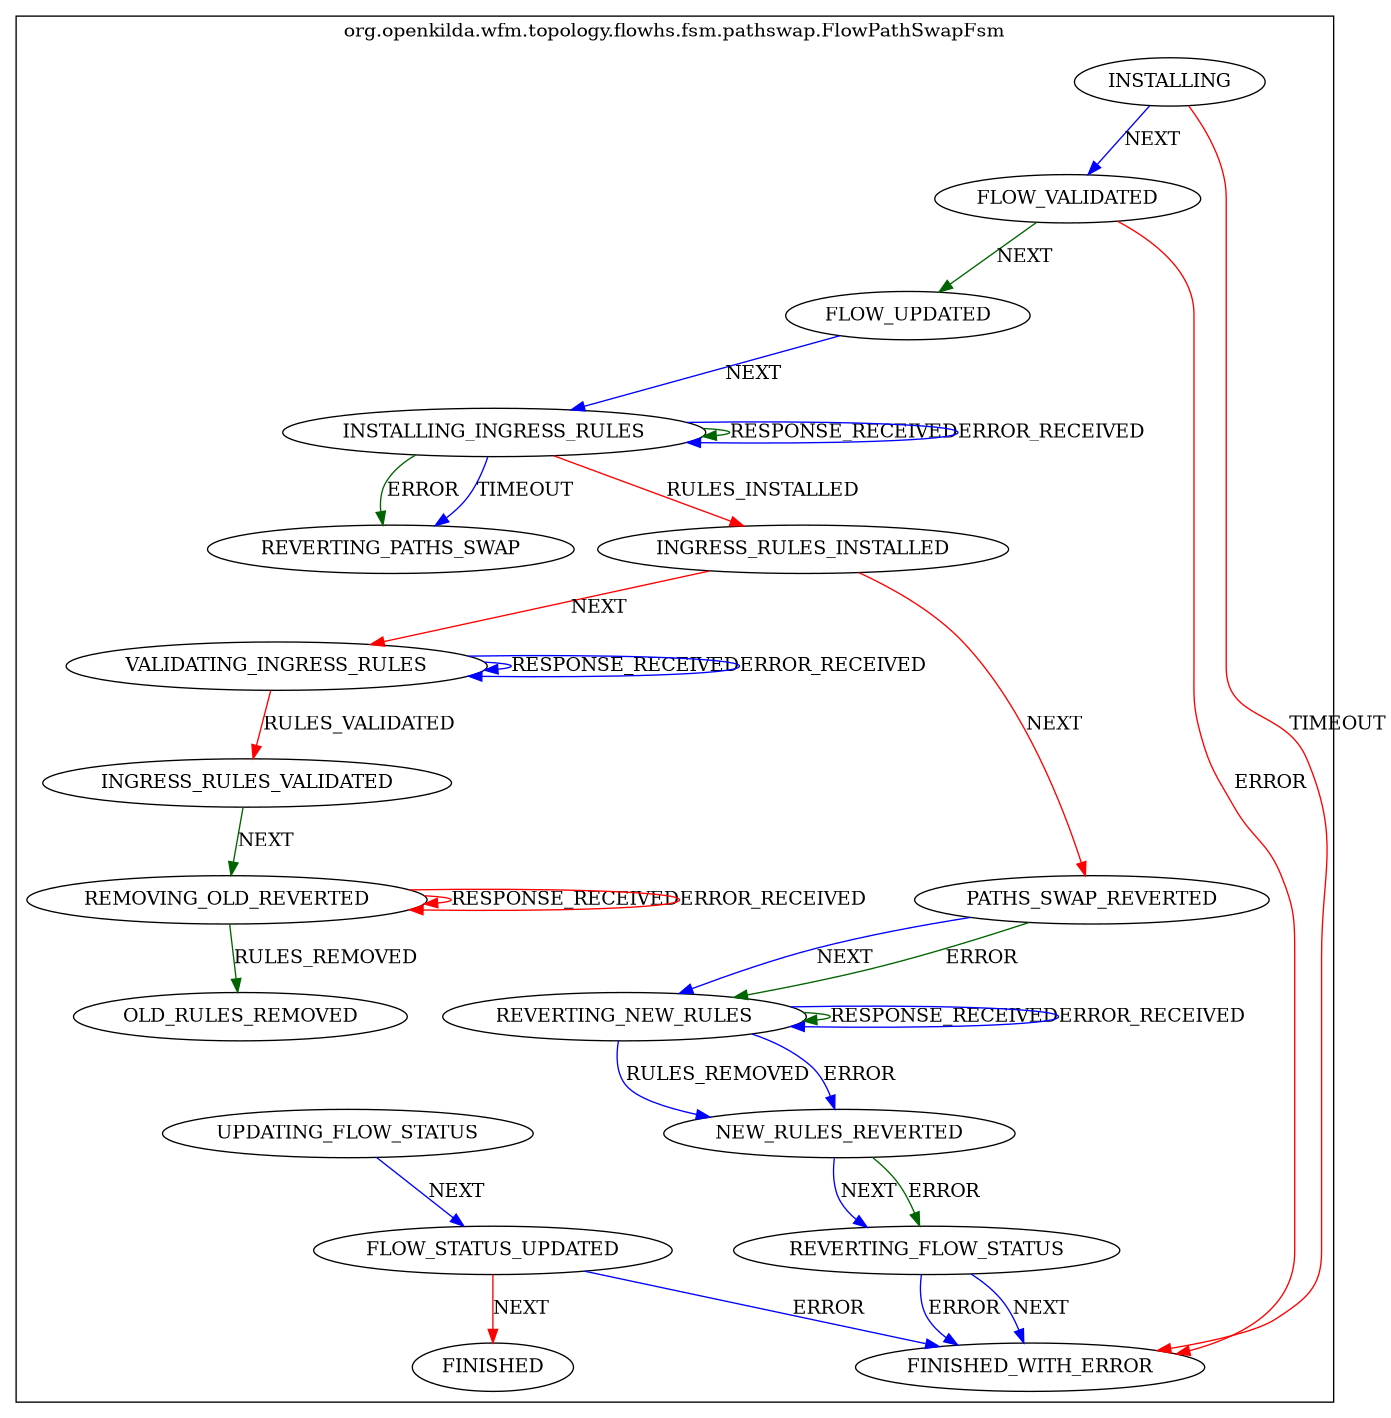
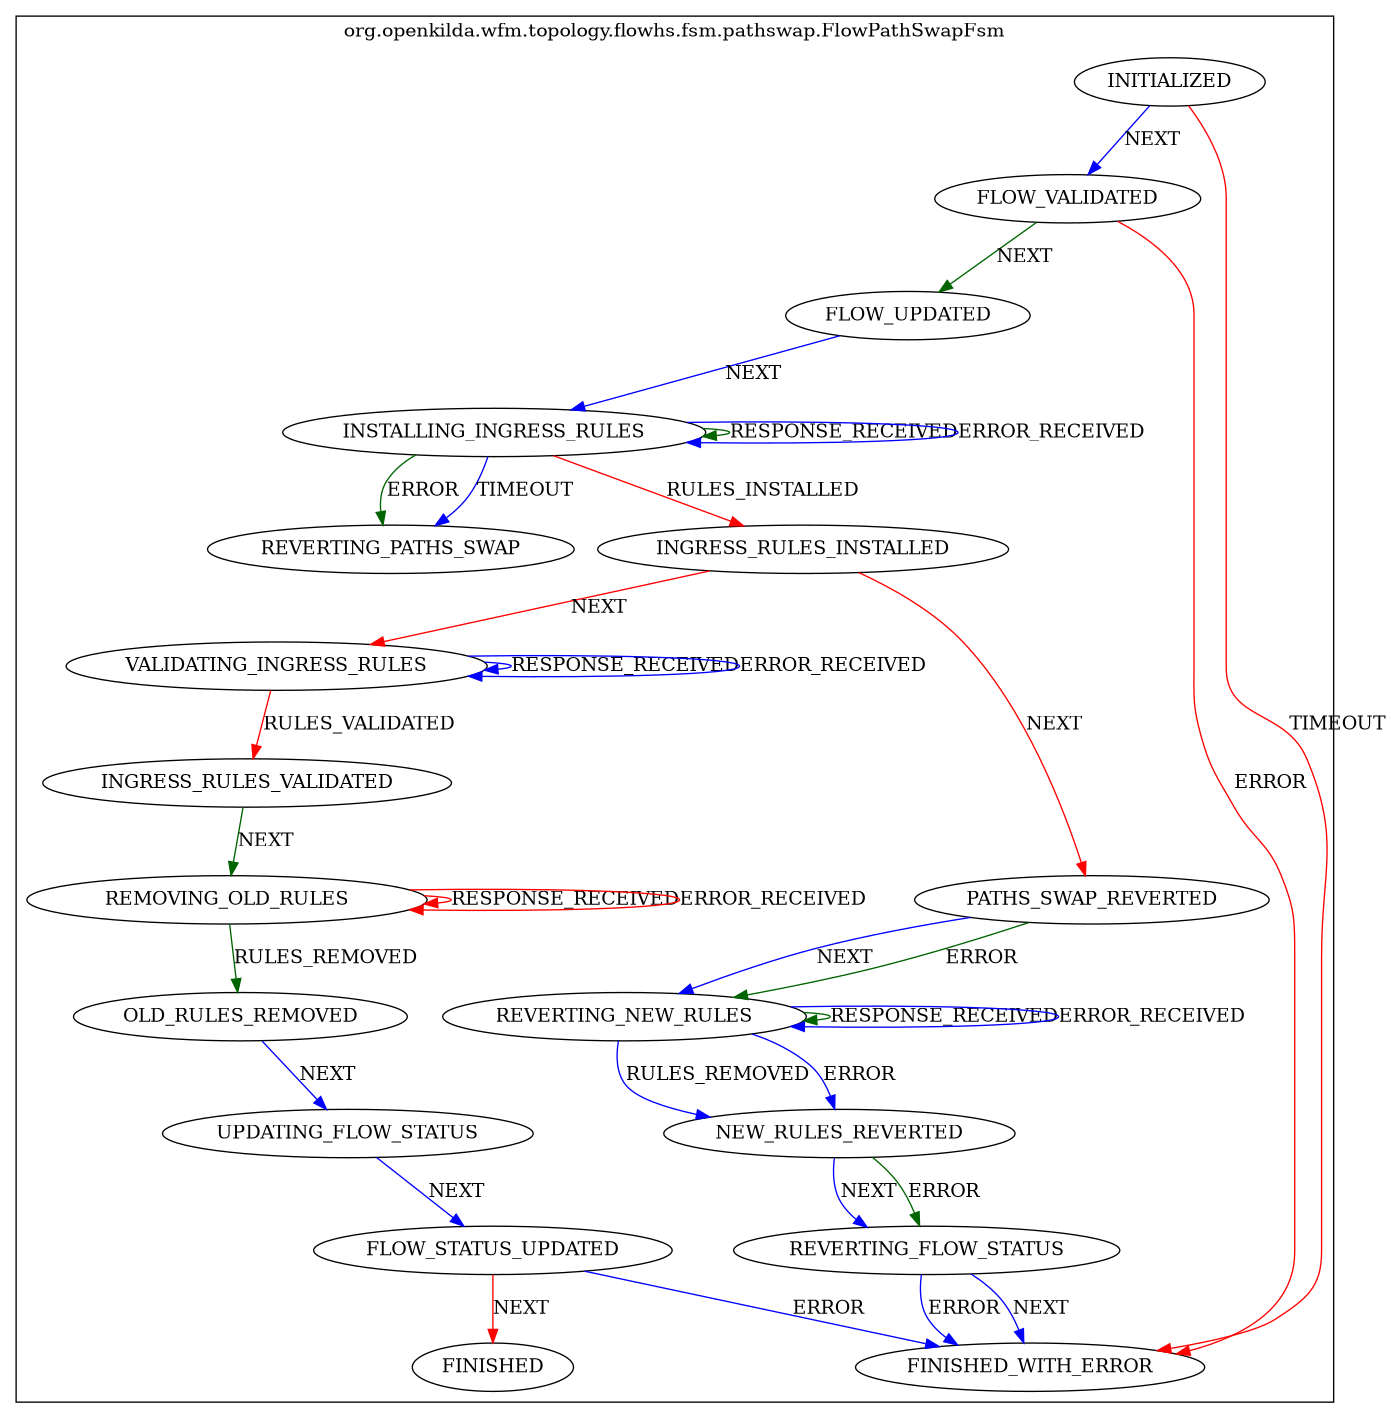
node "INSTALLING": label "INSTALLING" -> "INITIALIZED"
node "REMOVING_OLD_REVERTED": label "REMOVING_OLD_REVERTED" -> "REMOVING_OLD_RULES"
edge "OLD_RULES_REMOVED" -> "UPDATING_FLOW_STATUS": added, label "NEXT"
